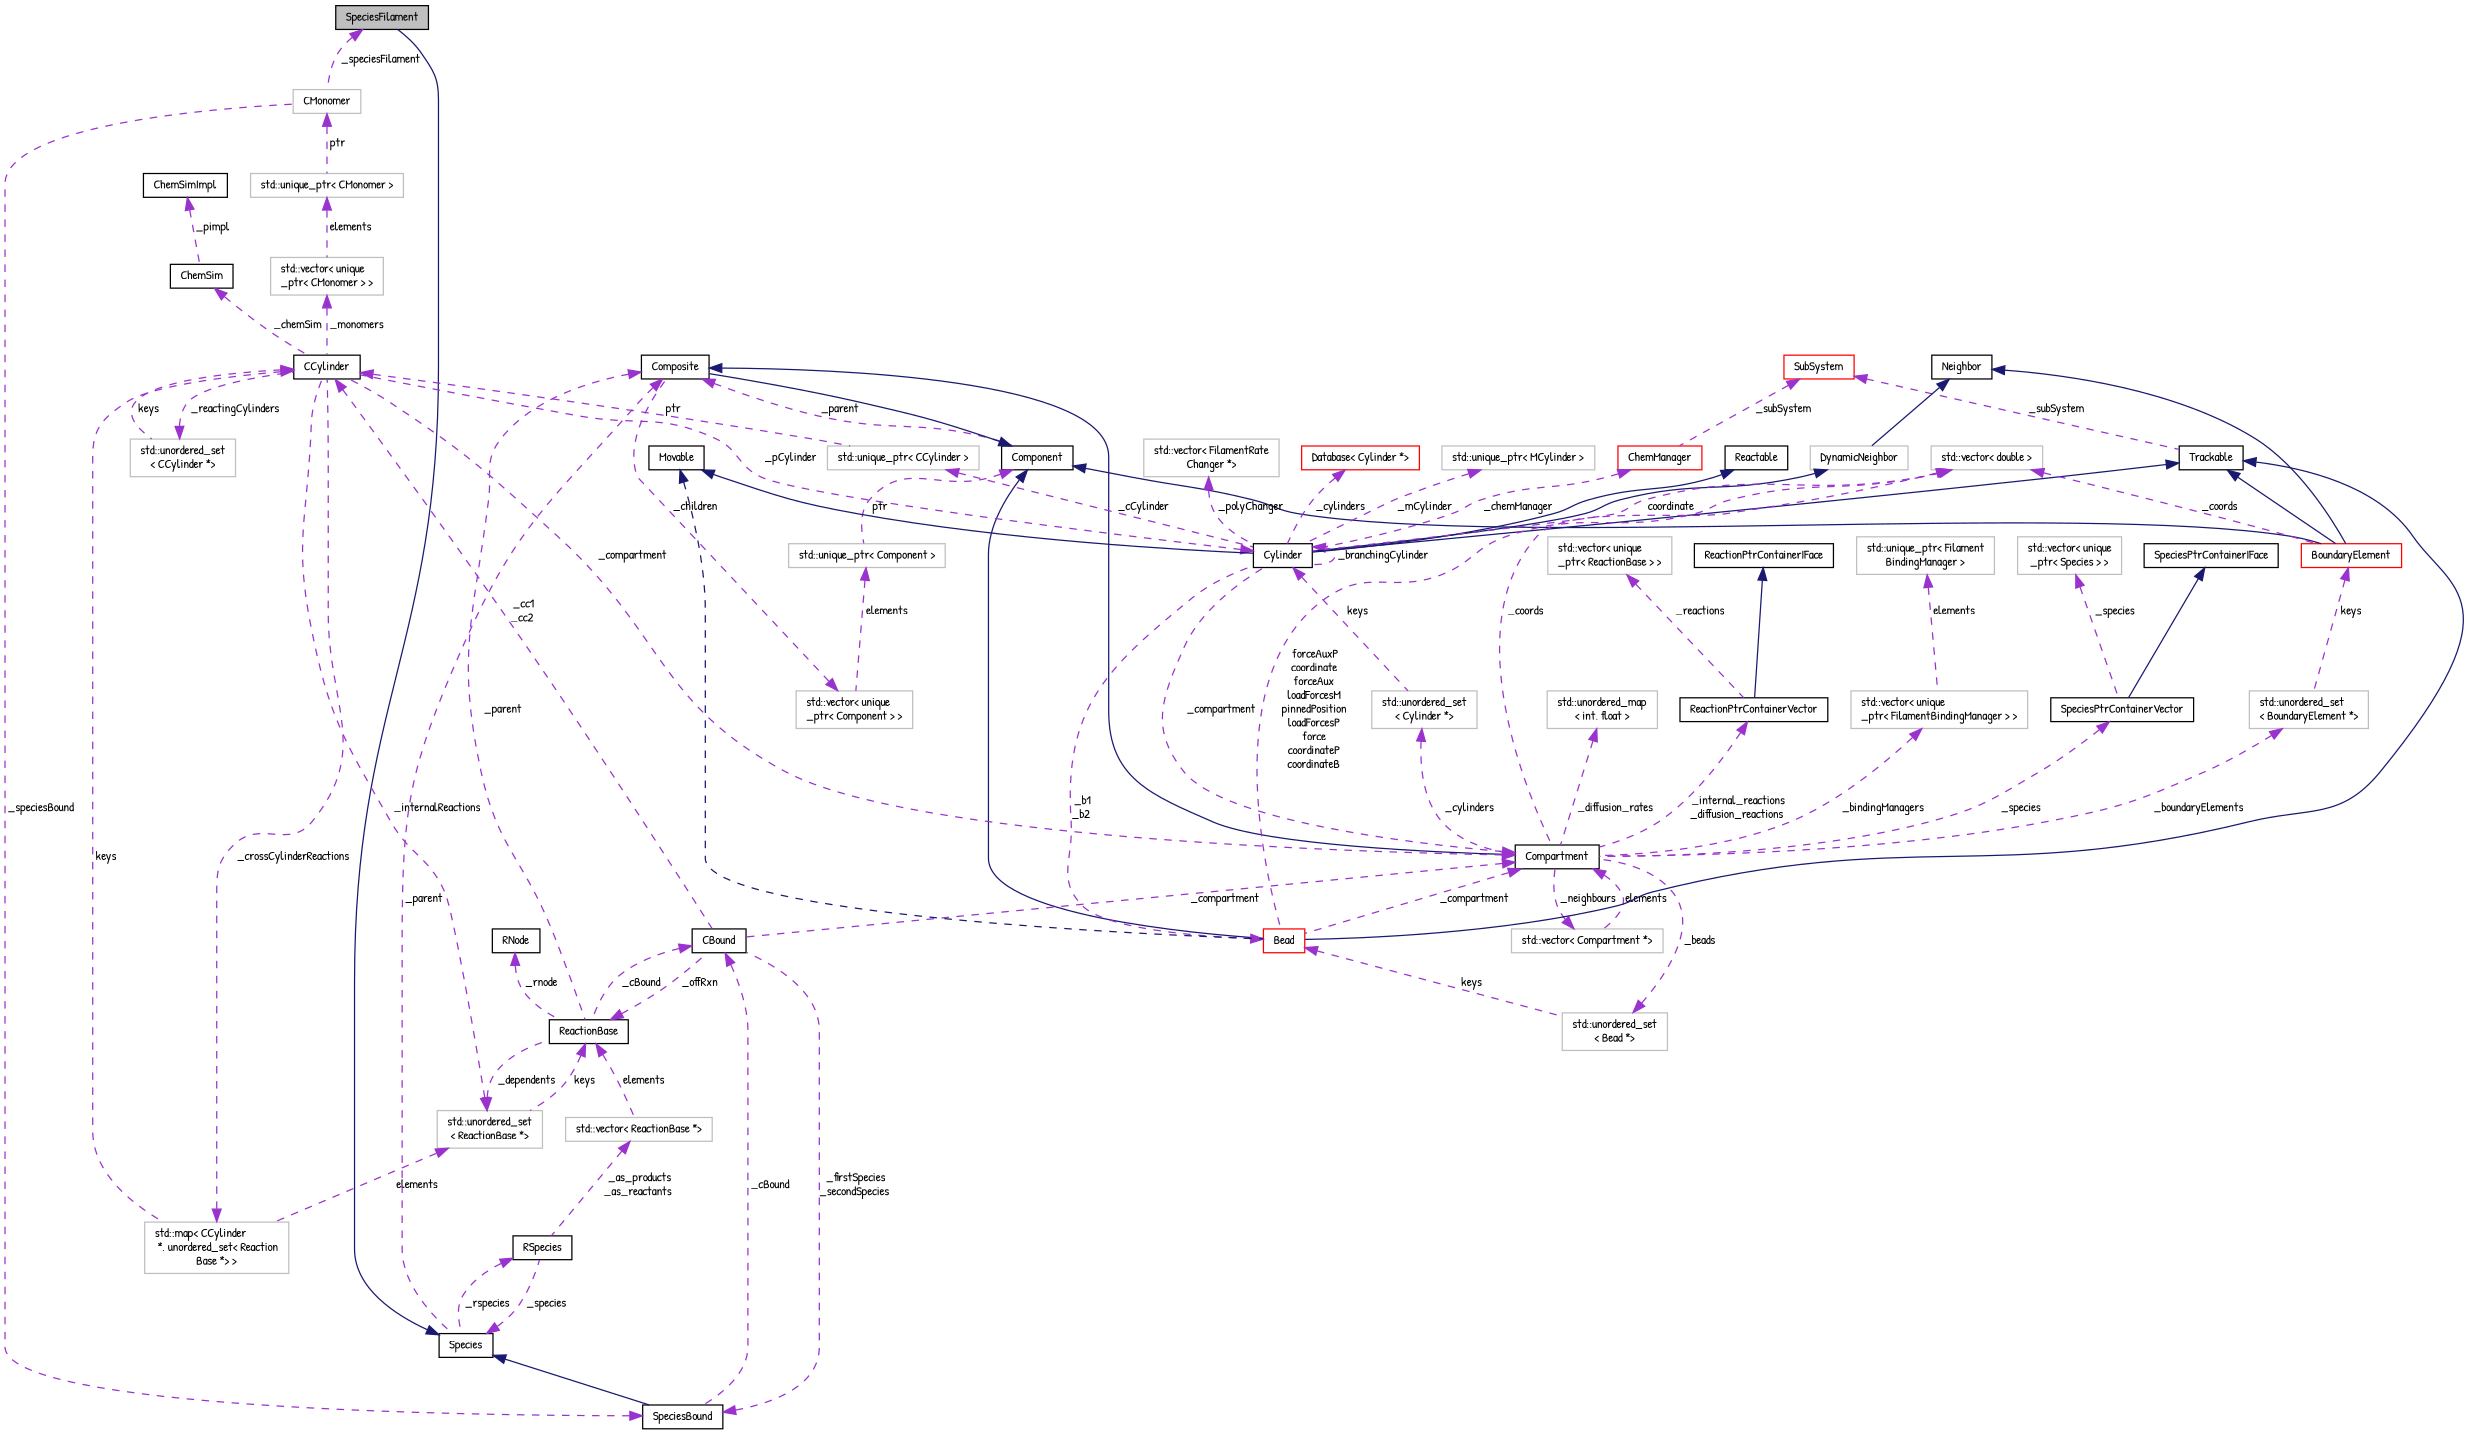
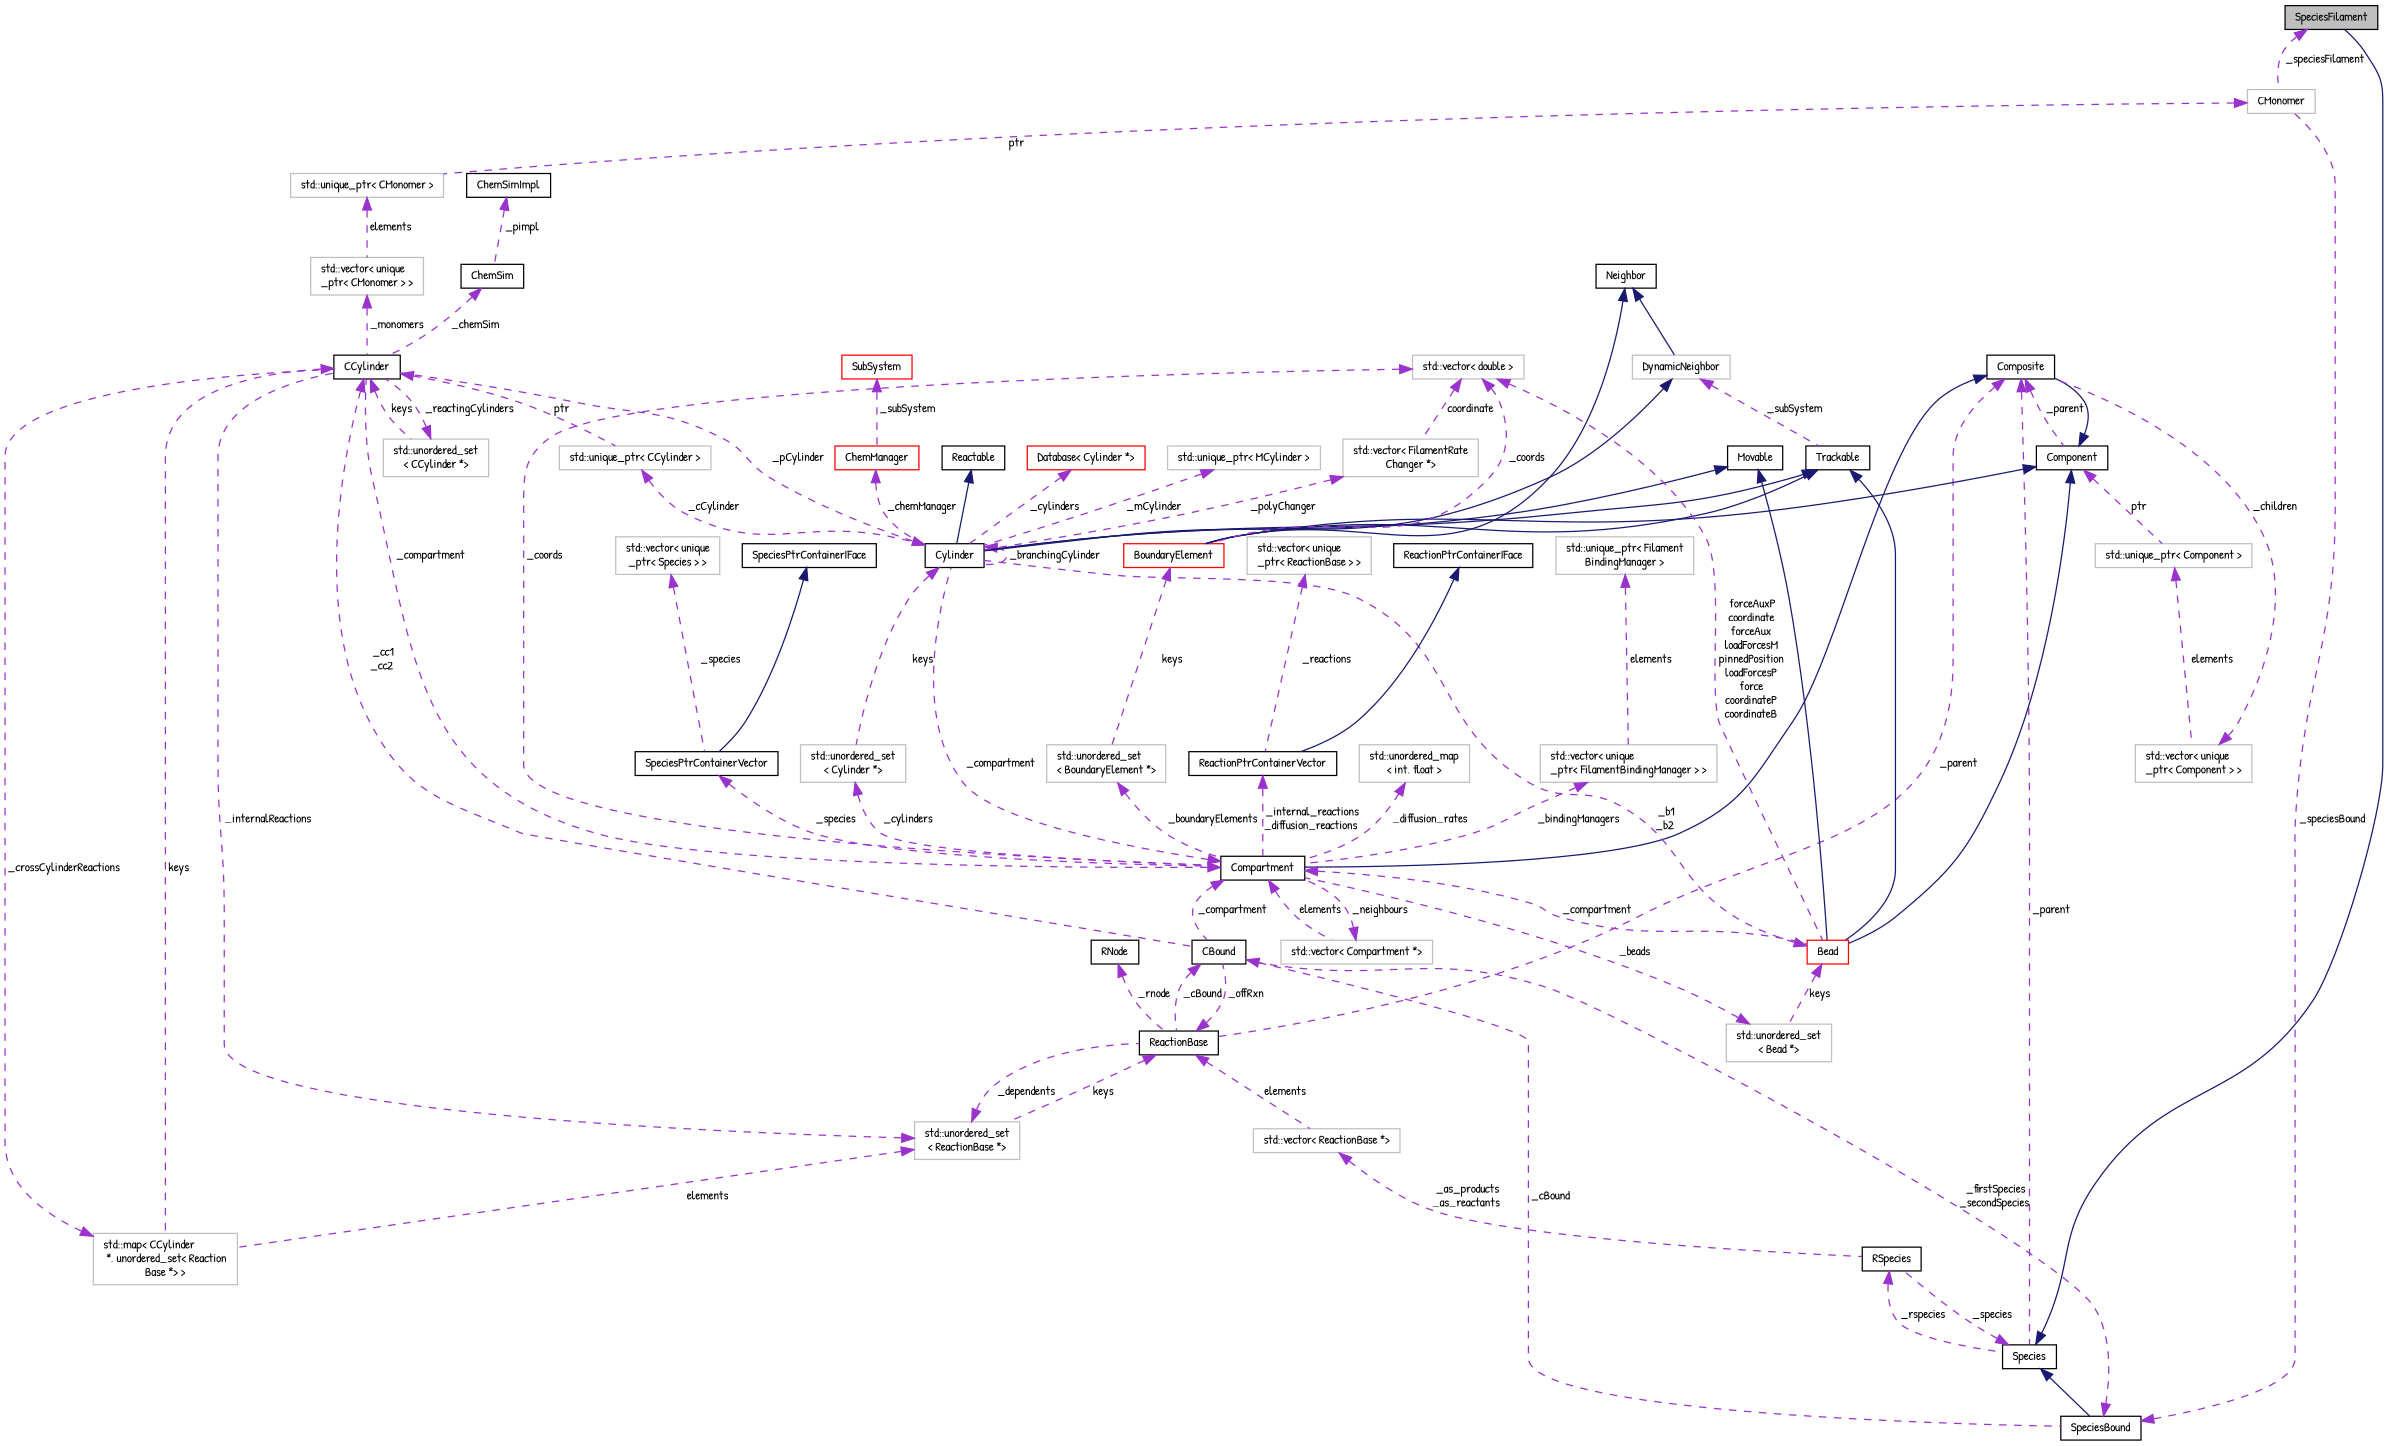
edge "Trackable" -> "SubSystem": now "Trackable" -> "DynamicNeighbor"
edge "Cylinder" -> "std::vector< double >": now "std::vector< FilamentRate Changer *>" -> "std::vector< double >"
edge "Bead" -> "Movable": style dashed -> solid
